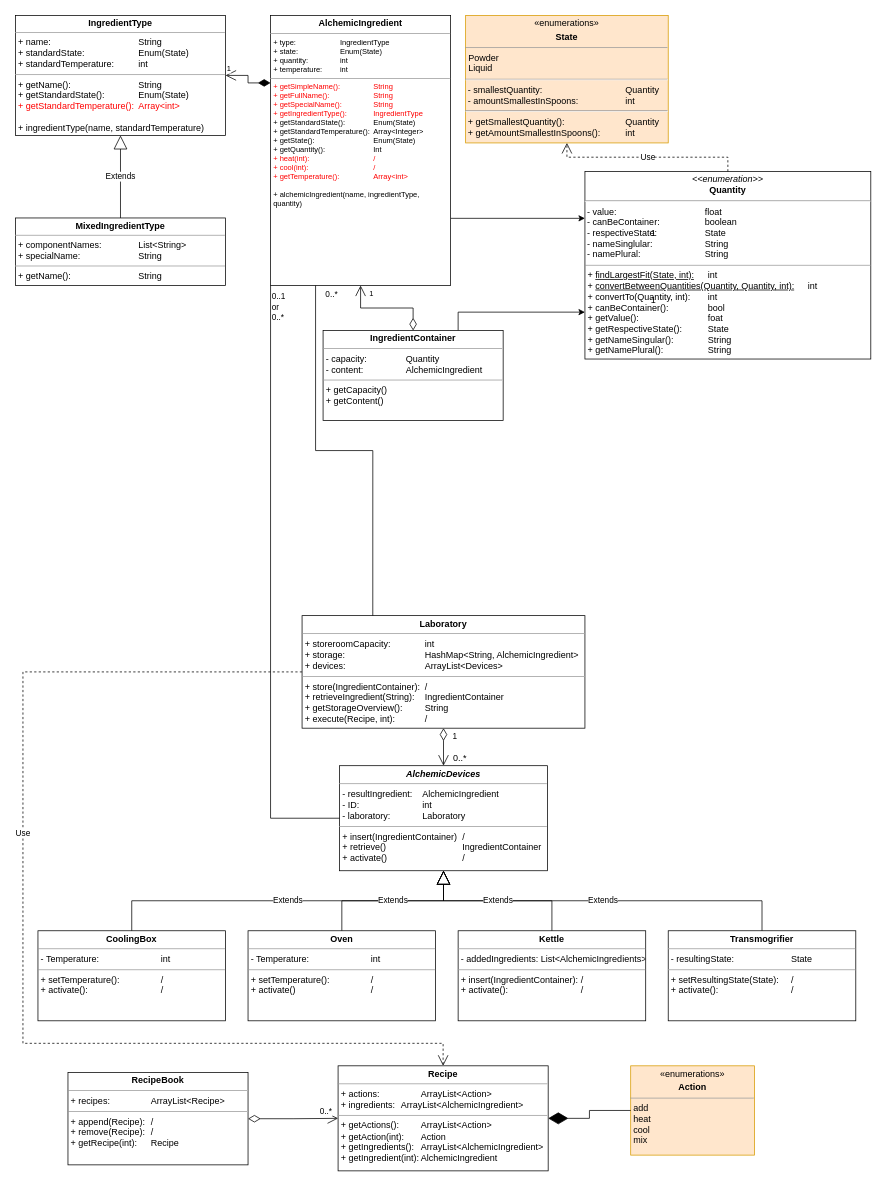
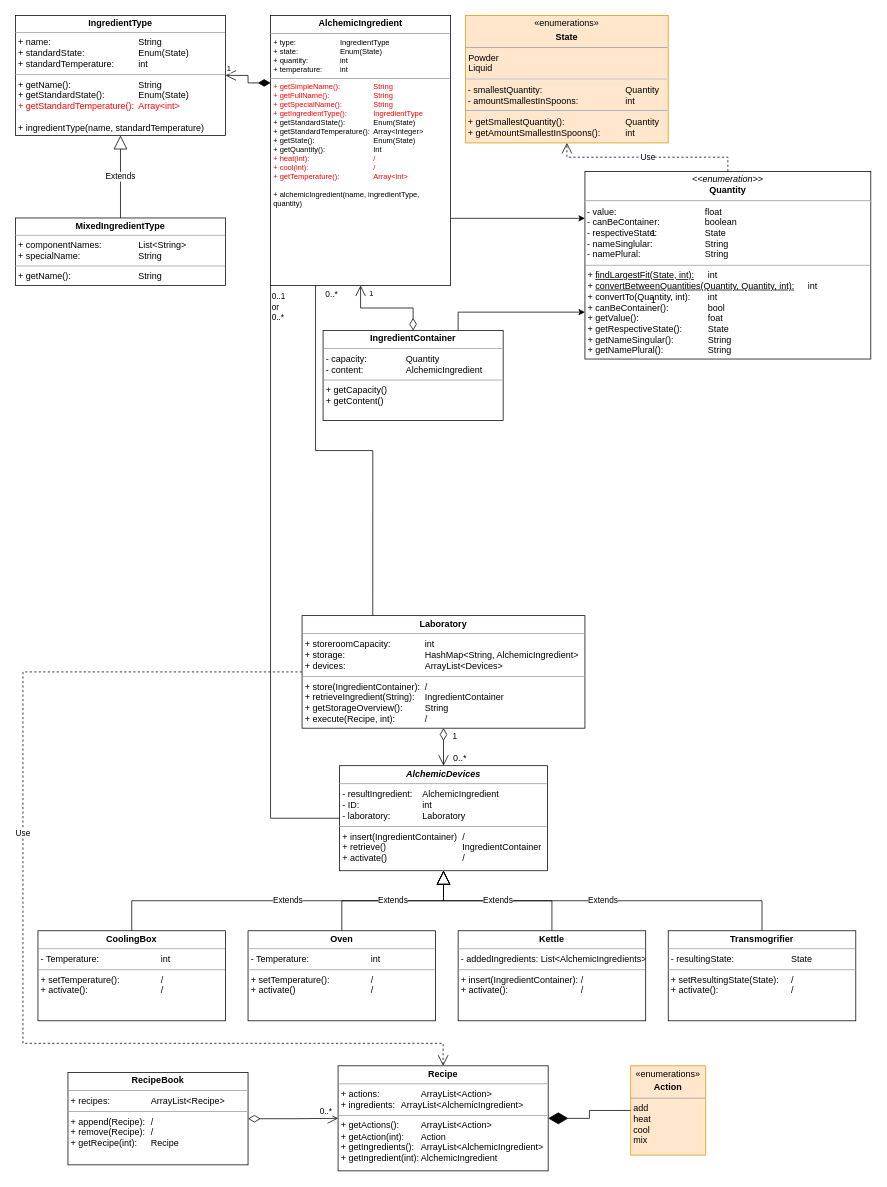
node "«enumerations» Action add heat cool mix": size 124x89 -> 75x89
